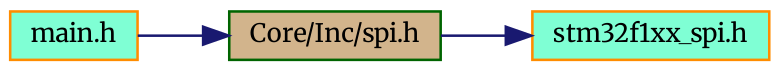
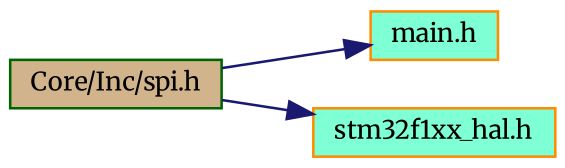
edge "main.h" -> "Core/Inc/spi.h": reversed
node "stm32f1xx_spi.h": label "stm32f1xx_spi.h" -> "stm32f1xx_hal.h"
